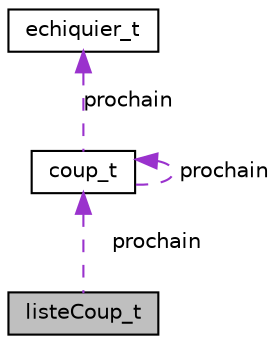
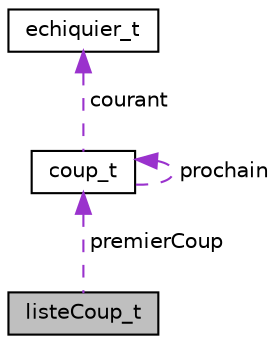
edge "coup_t" -> "echiquier_t": label " prochain" -> " courant"
edge "listeCoup_t" -> "coup_t": label " prochain" -> " premierCoup"
